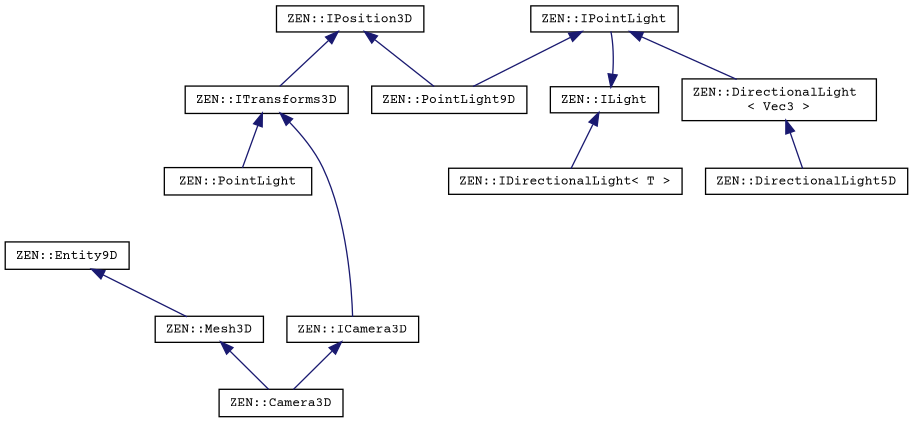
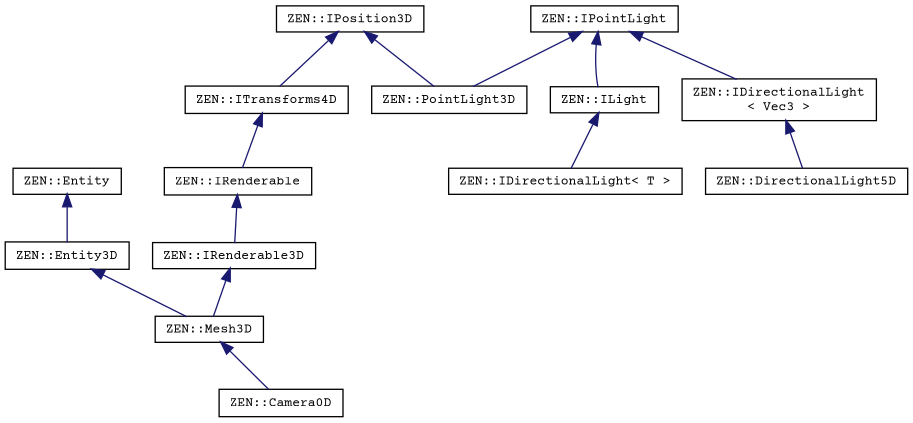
edge "ZEN::IPointLight" -> "ZEN::ILight": reversed
node "ZEN::ITransforms3D": label "ZEN::ITransforms3D" -> "ZEN::ITransforms4D"
node "ZEN::PointLight9D": label "ZEN::PointLight9D" -> "ZEN::PointLight3D"
node "ZEN::DirectionalLight < Vec3 >": label "ZEN::DirectionalLight < Vec3 >" -> "ZEN::IDirectionalLight < Vec3 >"
node "ZEN::Entity": added
node "ZEN::PointLight": label "ZEN::PointLight" -> "ZEN::IRenderable"
node "ZEN::Entity9D": label "ZEN::Entity9D" -> "ZEN::Entity3D"
node "ZEN::IRenderable3D": added
node "ZEN::ICamera3D": removed
node "ZEN::Camera3D": label "ZEN::Camera3D" -> "ZEN::Camera0D"
